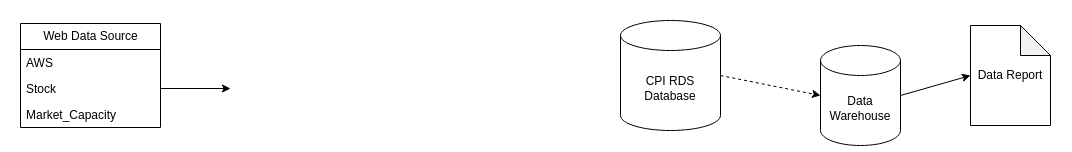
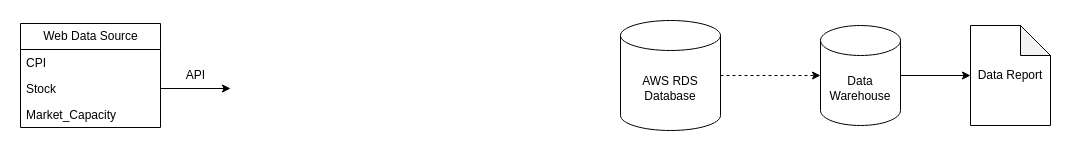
node "AWS": label "AWS" -> "CPI"
node "API": added
node "CPI RDS Database": label "CPI RDS Database" -> "AWS RDS Database"
node "Data Warehouse": moved (861, 96) -> (861, 76)
